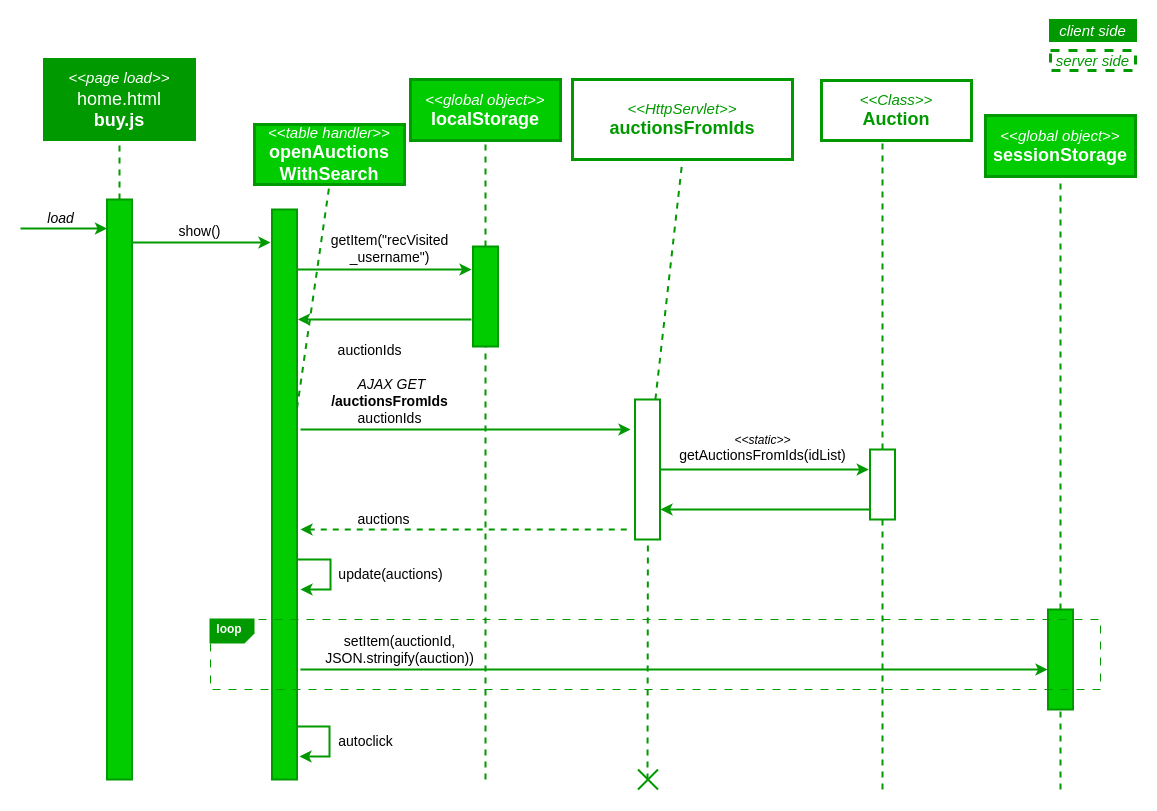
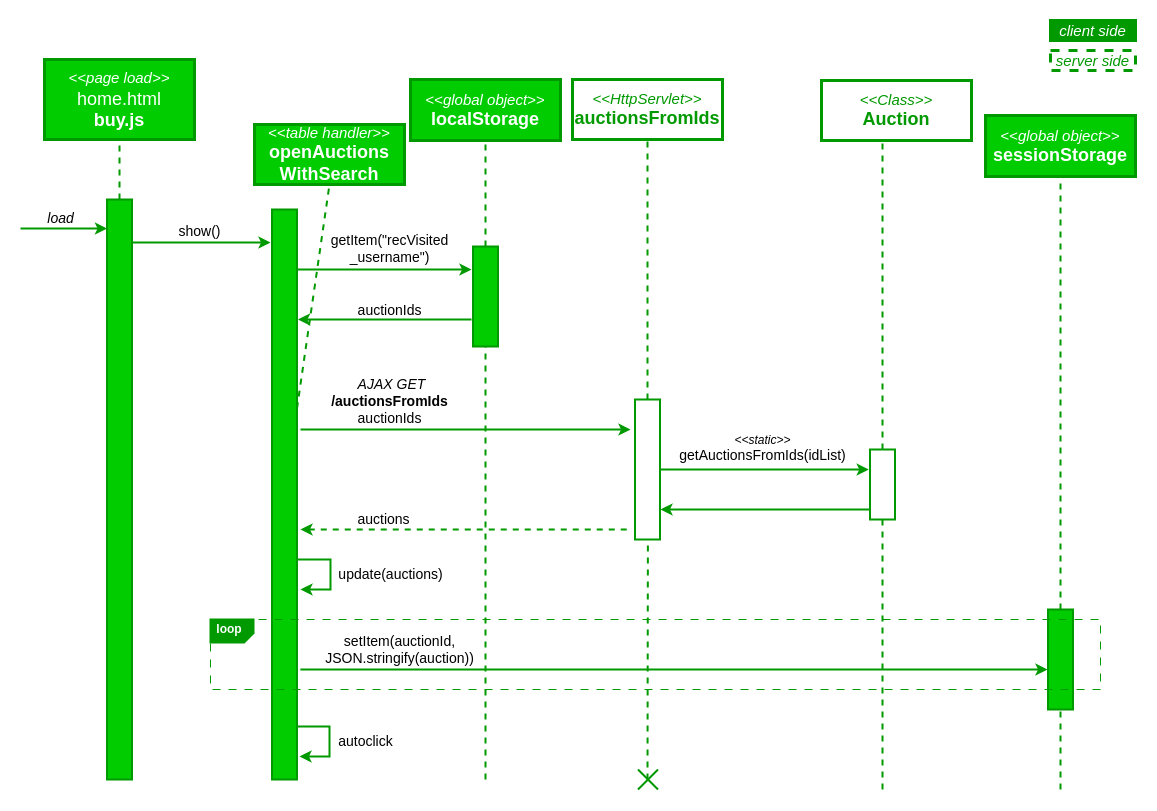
node "<<page load>> home.html buy.js": fillcolor #009900 -> #00cc00
node "<<HttpServlet>> auctionsFromIds": size 220x80 -> 150x60
node "auctionIds": moved (369, 351) -> (389, 311)
